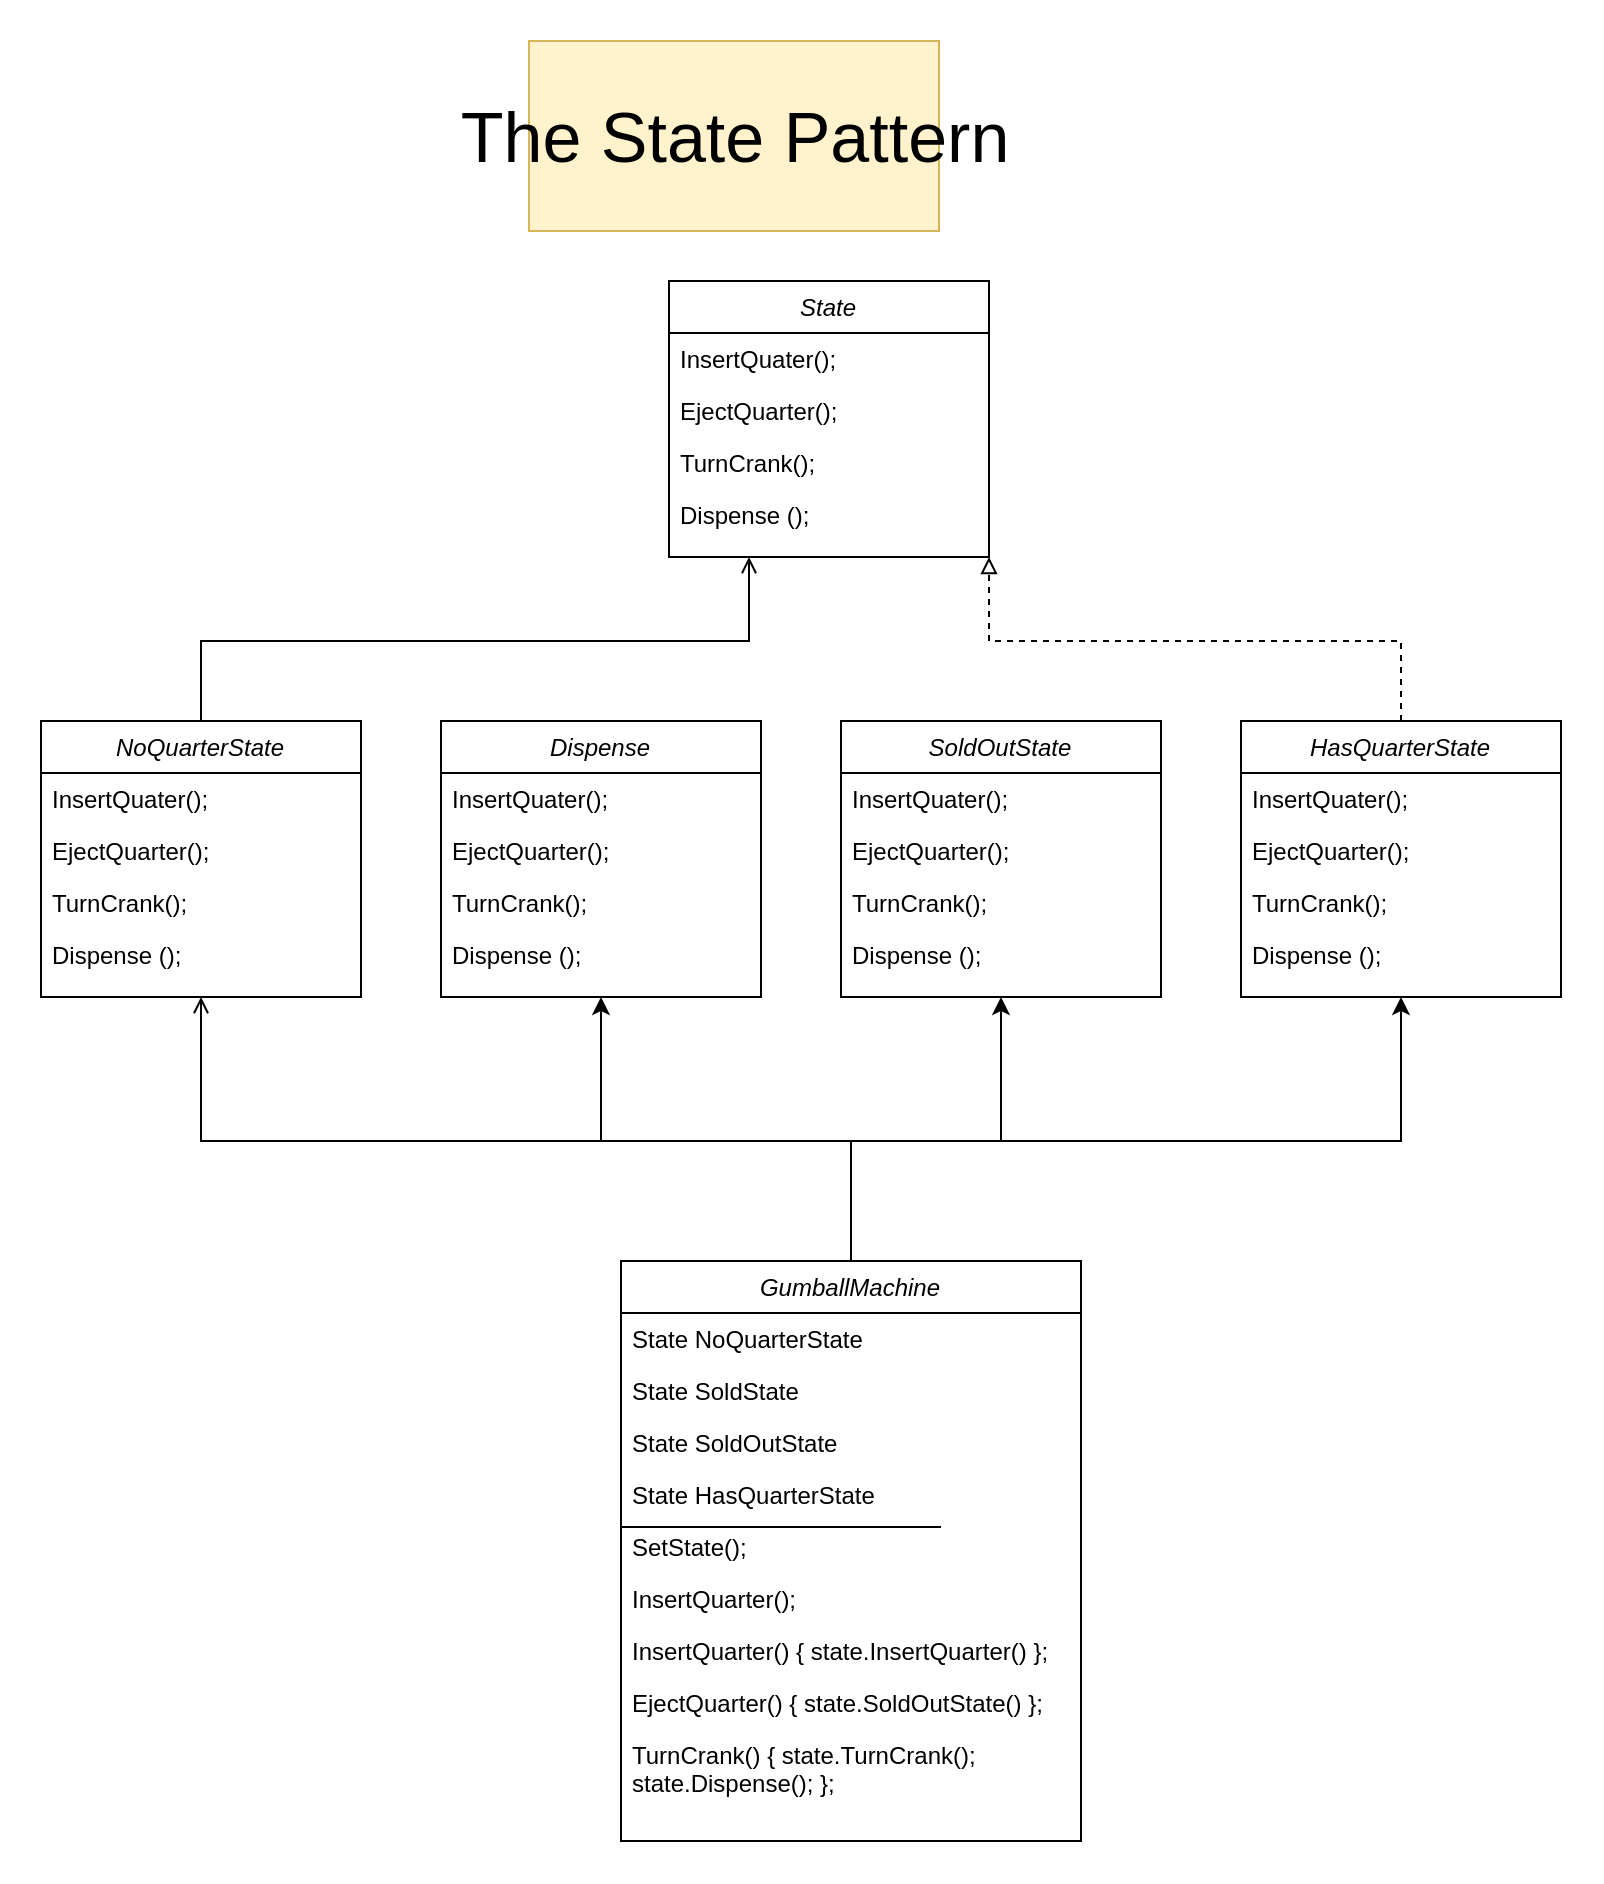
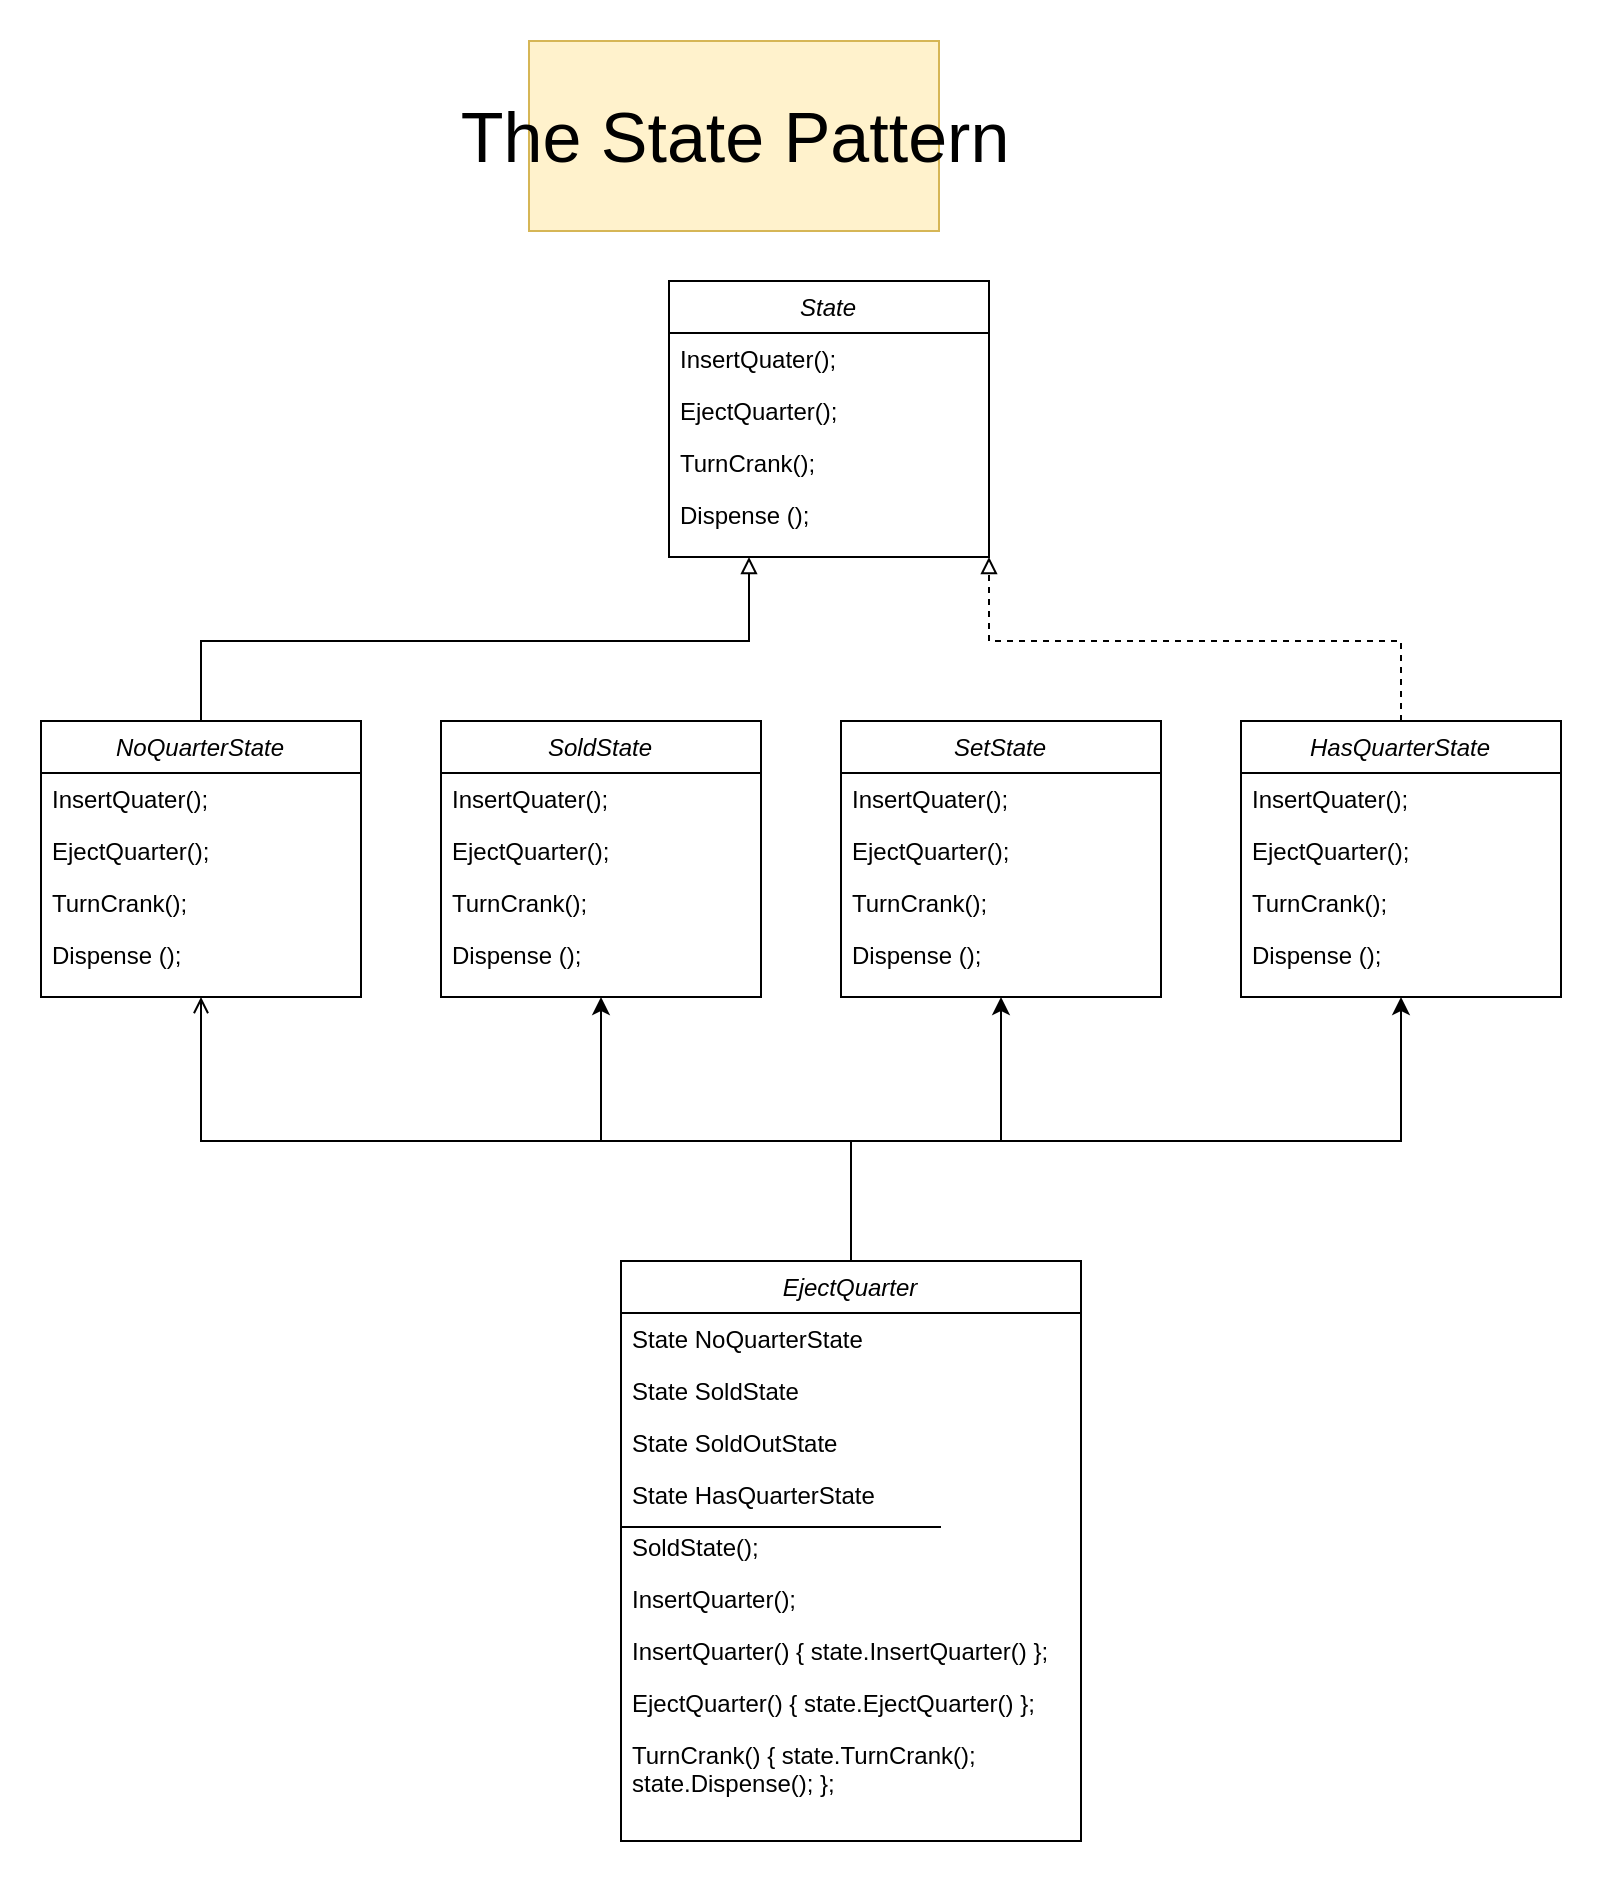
edge "NoQuarterState" -> "State": arrowhead open -> block
node "Dispense": label "Dispense" -> "SoldState"
node "SoldOutState": label "SoldOutState" -> "SetState"
node "GumballMachine": label "GumballMachine" -> "EjectQuarter"
node "SetState();": label "SetState();" -> "SoldState();"
node "EjectQuarter() { state.SoldOutState() };": label "EjectQuarter() { state.SoldOutState() };" -> "EjectQuarter() { state.EjectQuarter() };"
